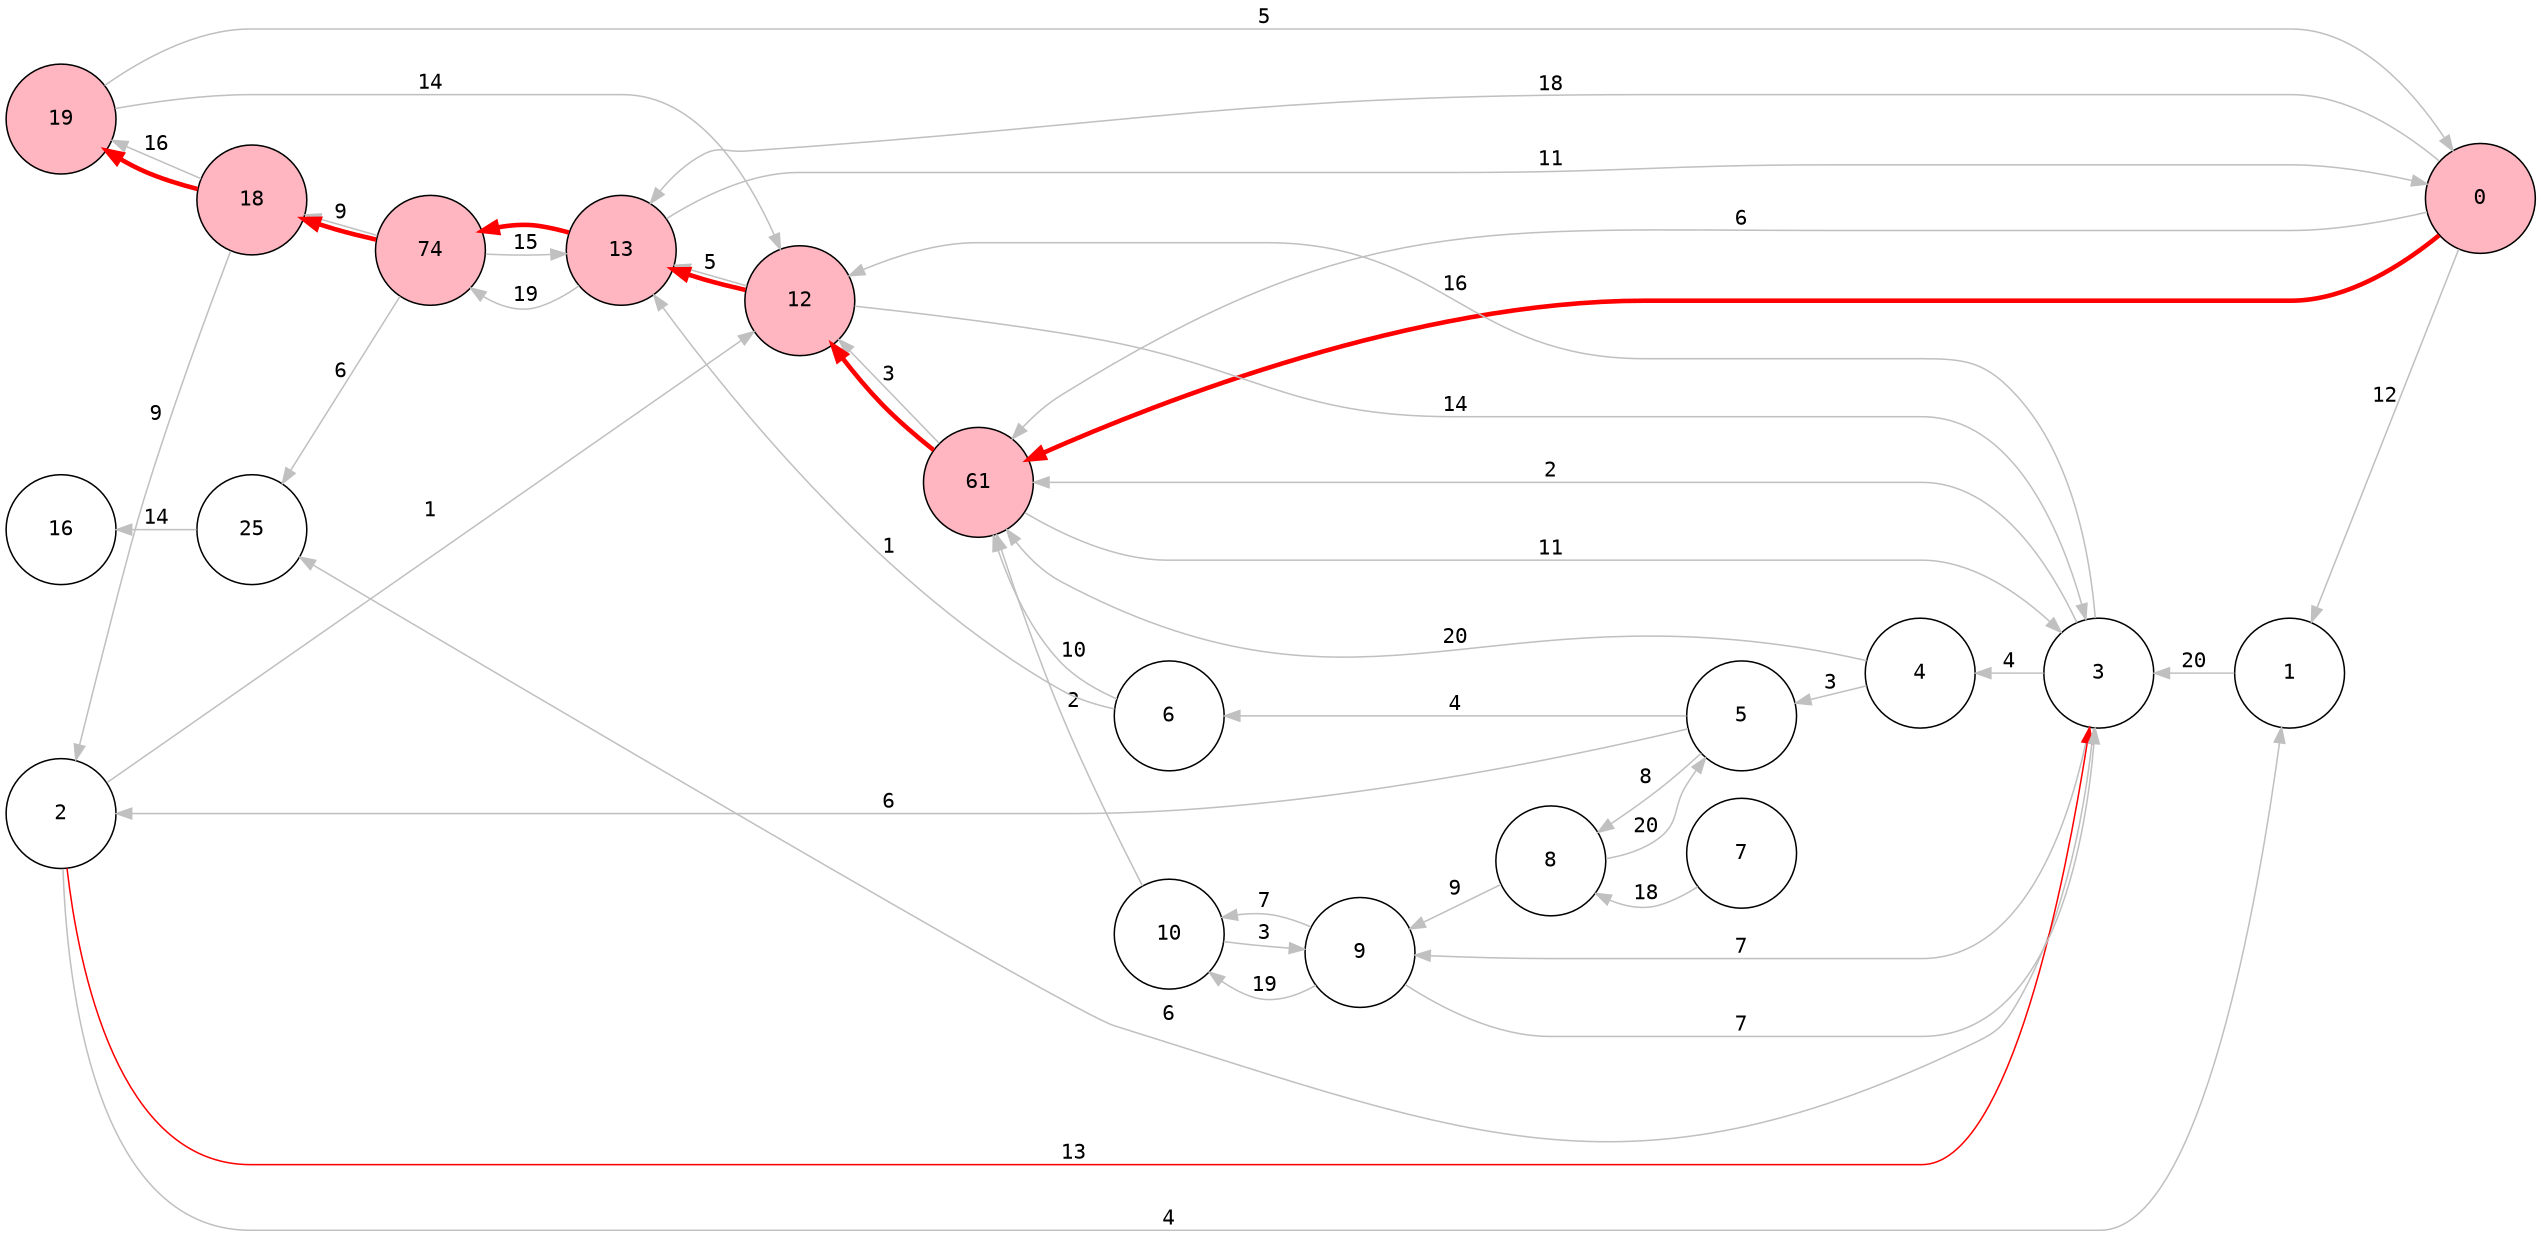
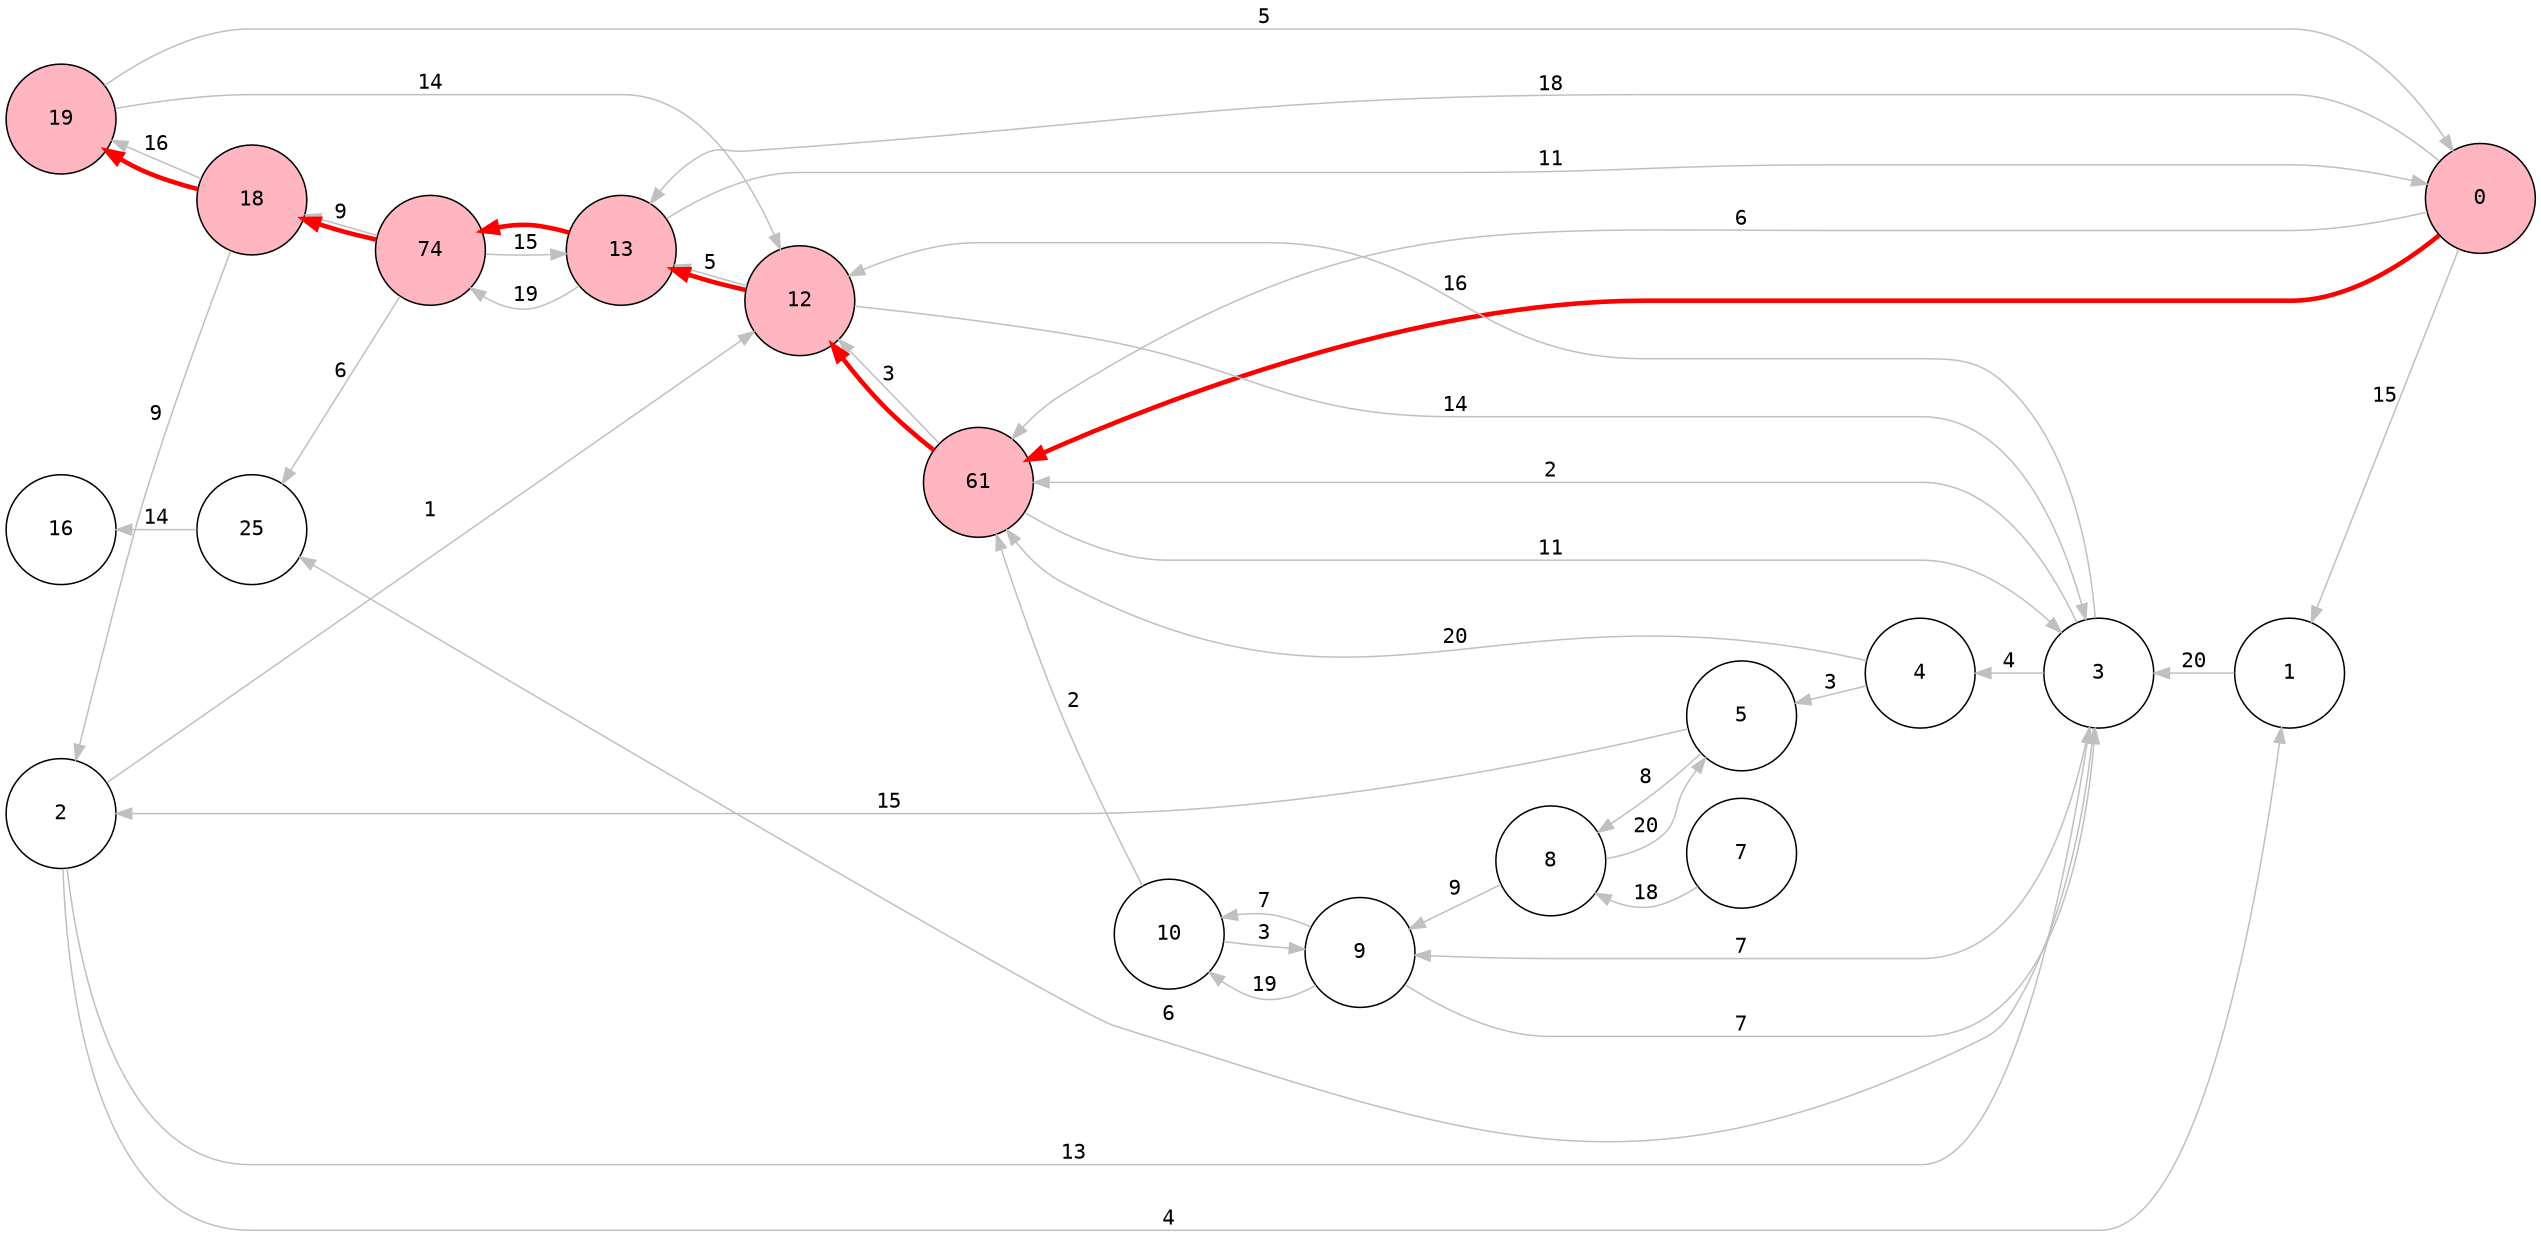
edge "0" -> "1": label "12" -> "15"
node "6": removed
edge "5" -> "2": label "6" -> "15"
edge "2" -> "3": color red -> gray
